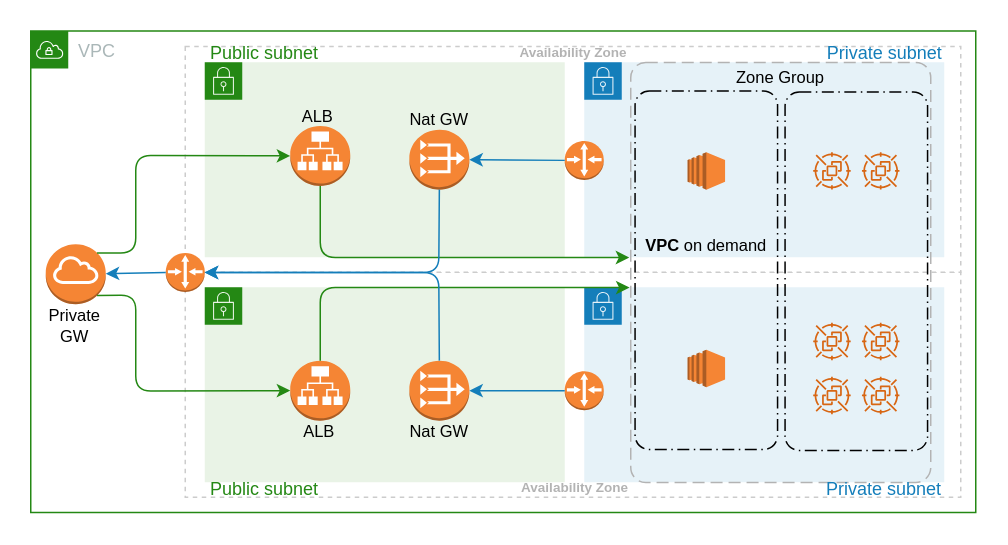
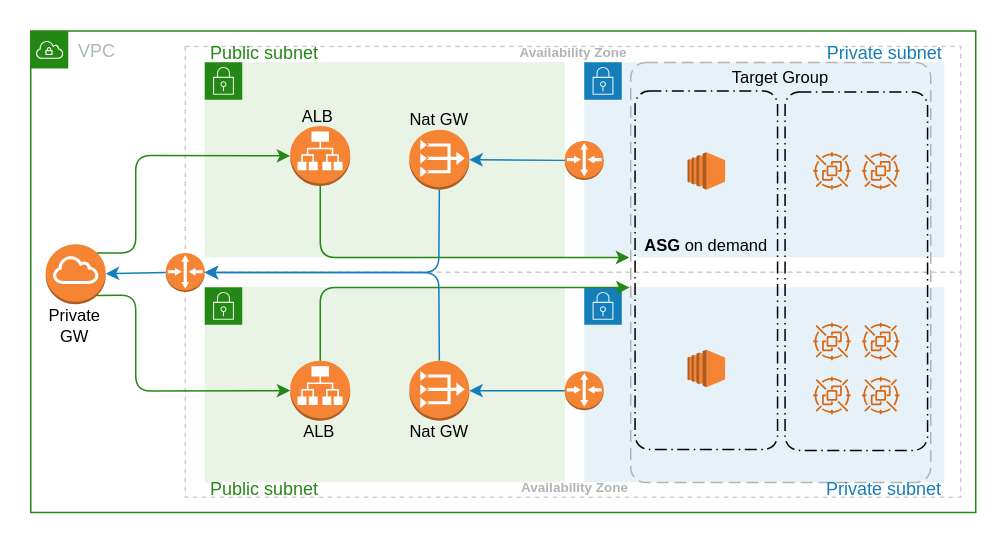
node "Zone Group": label "Zone Group" -> "Target Group"
node "VPC on demand": label "VPC on demand" -> "ASG on demand"
